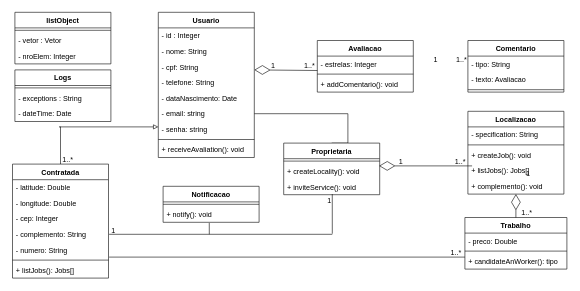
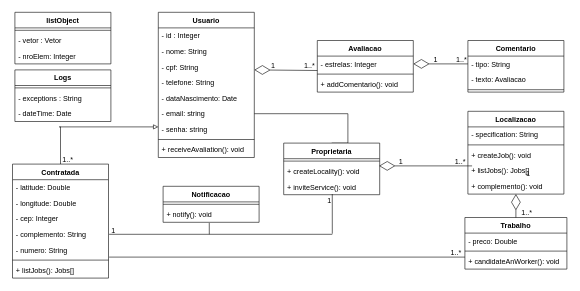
edge "- tipo: String" -> "- estrelas: Integer": added
node "+ candidateAnWorker(): tipo": label "+ candidateAnWorker(): tipo" -> "+ candidateAnWorker(): void"
